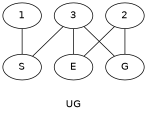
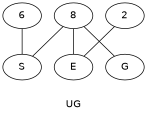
node "1": label "1" -> "6"
node "3": label "3" -> "8"
edge "2" -- "G": removed
